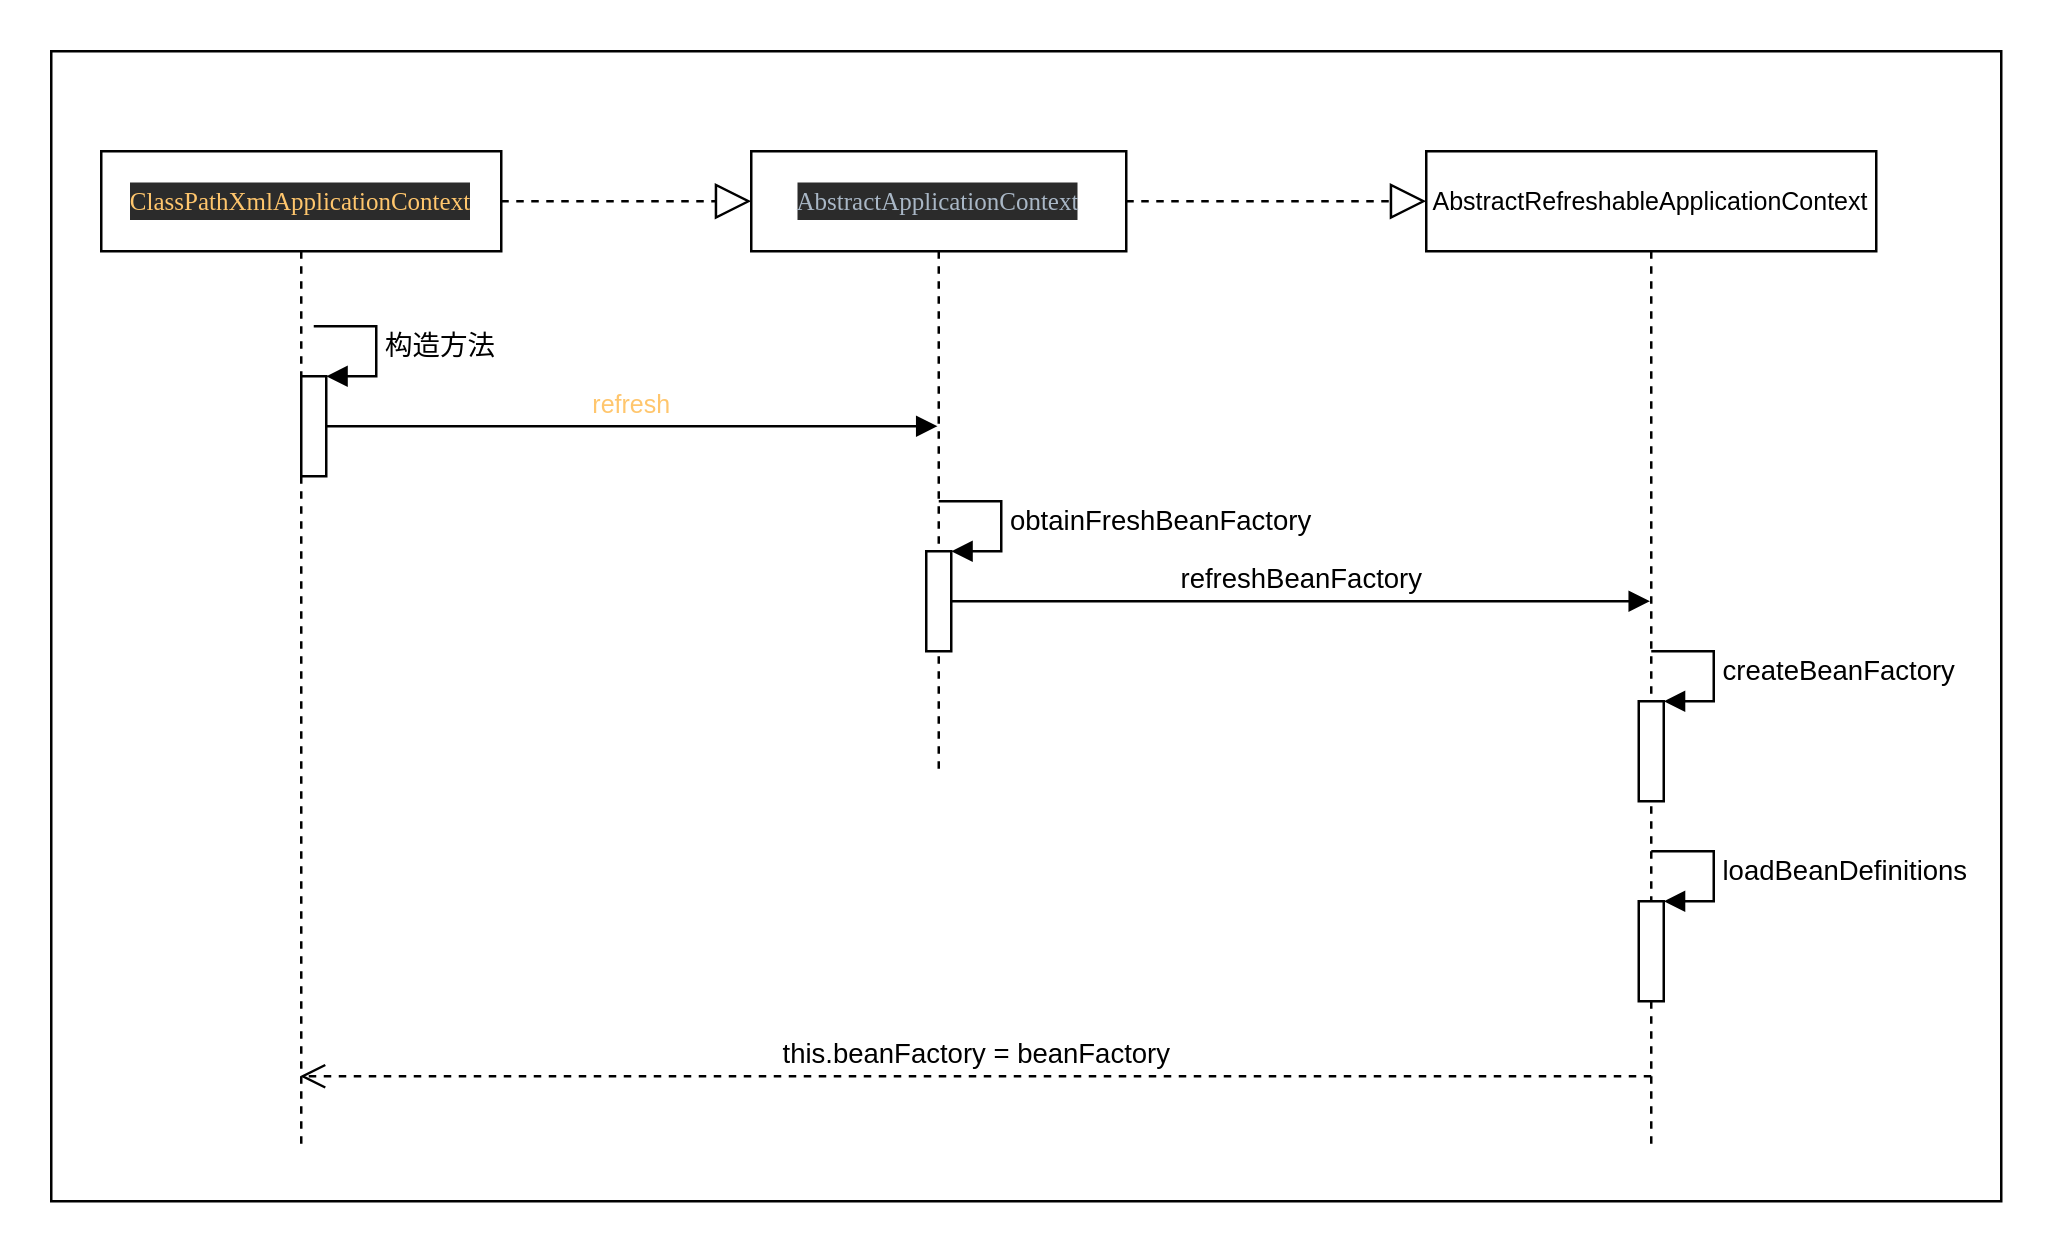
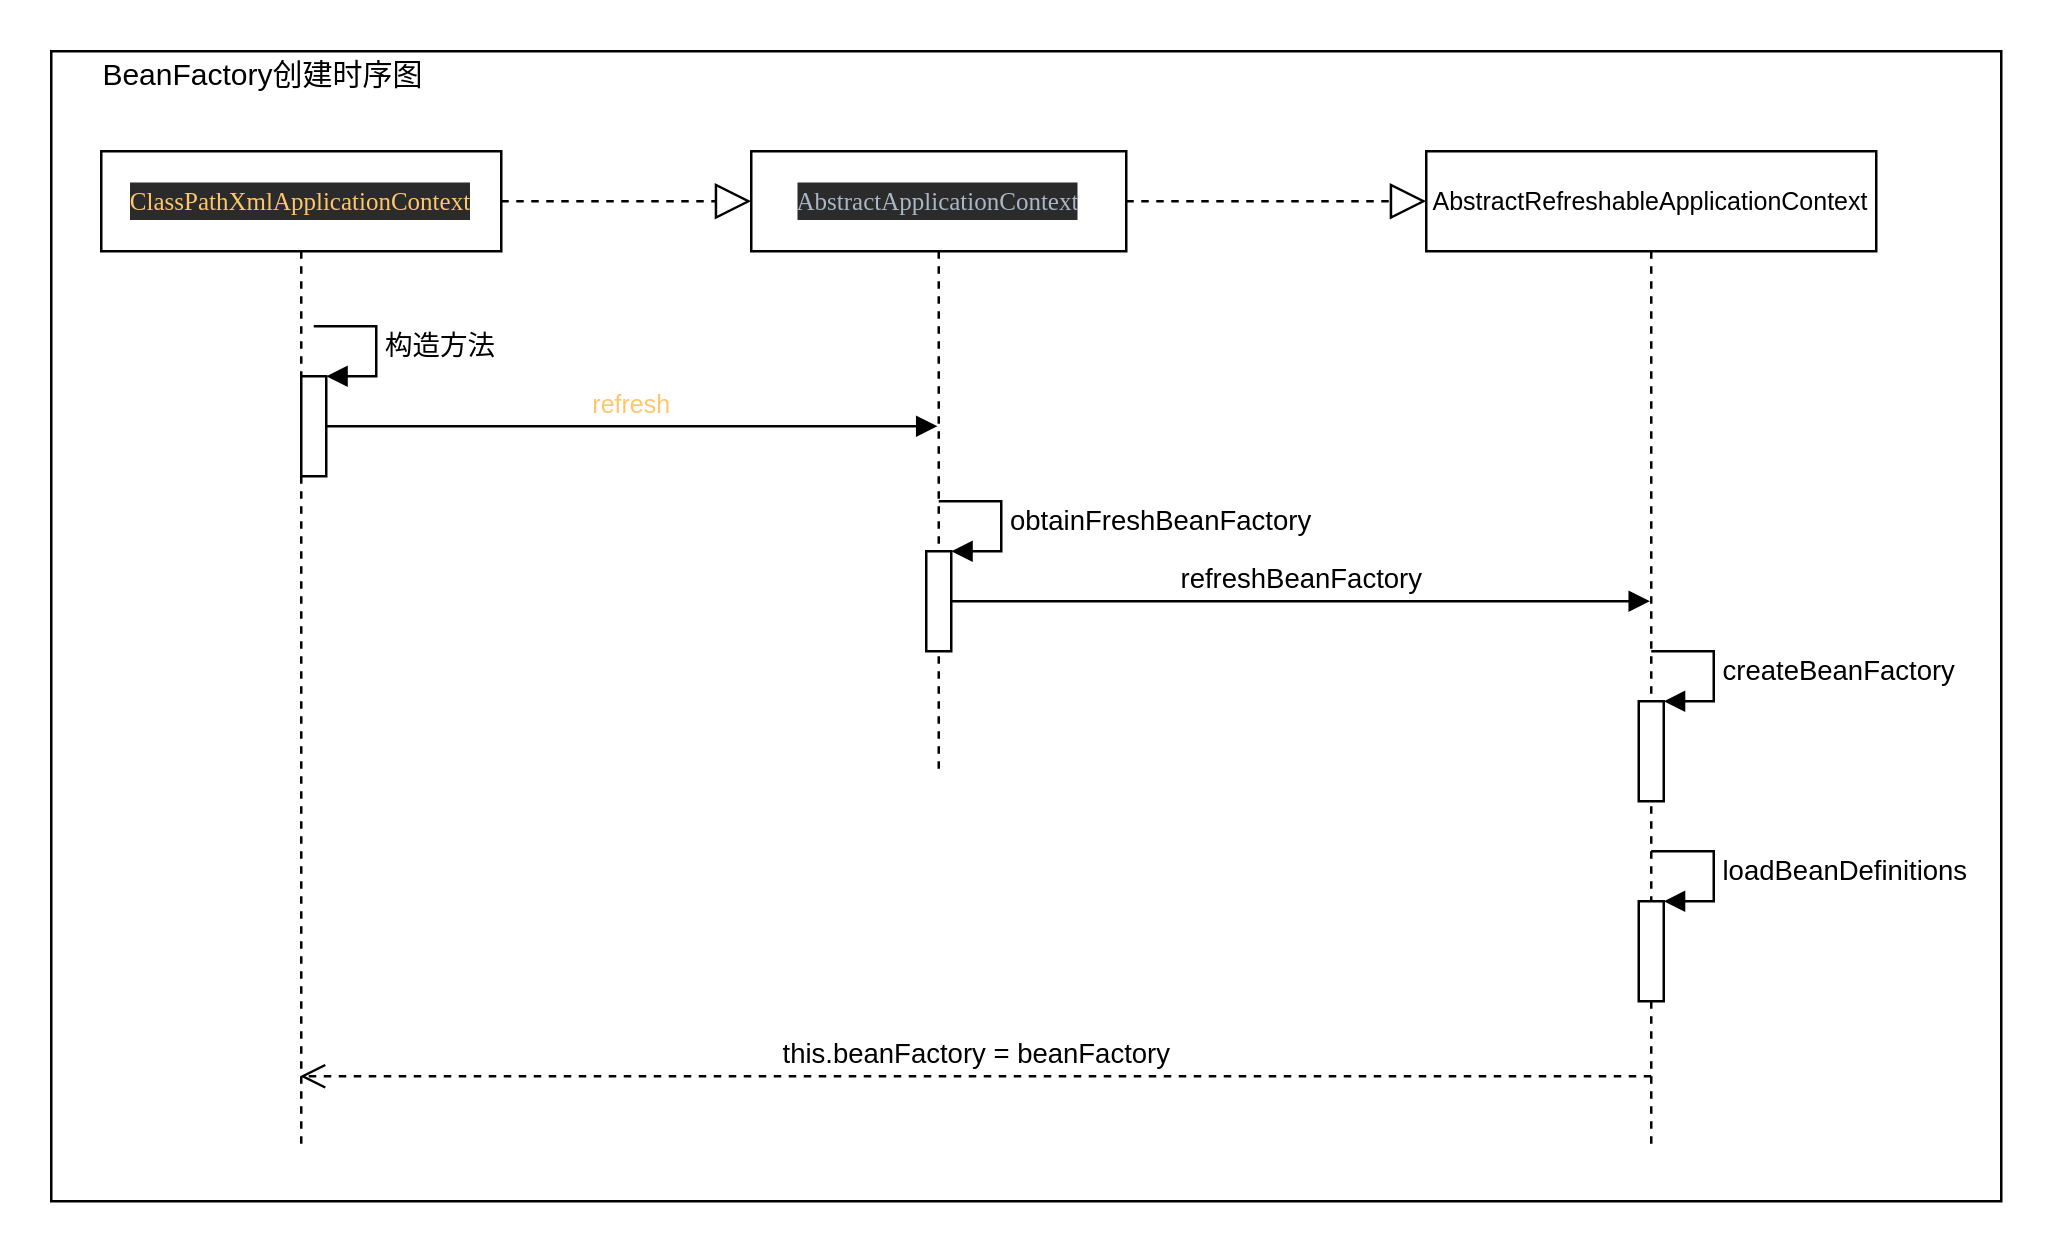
node "BeanFactory创建时序图": added
